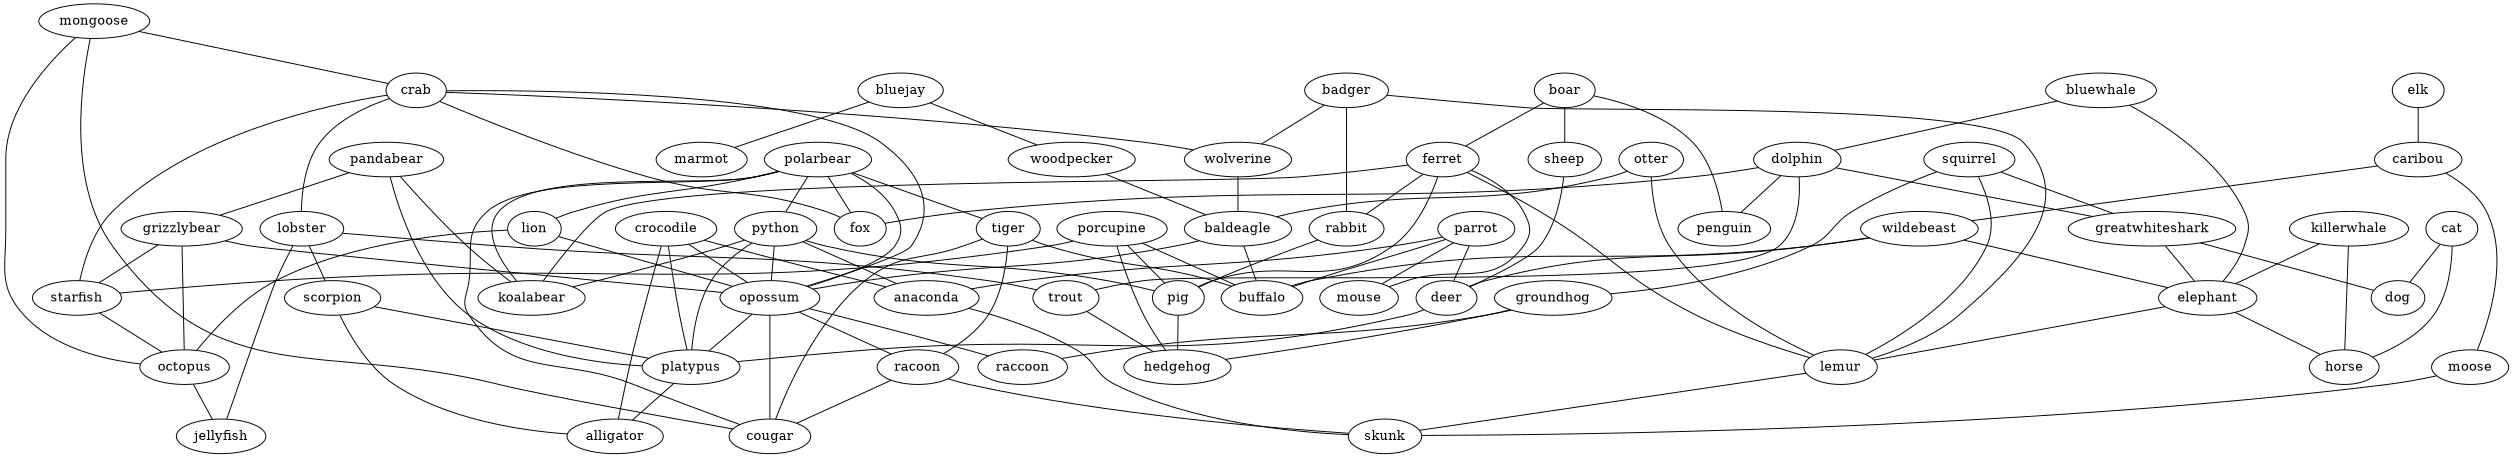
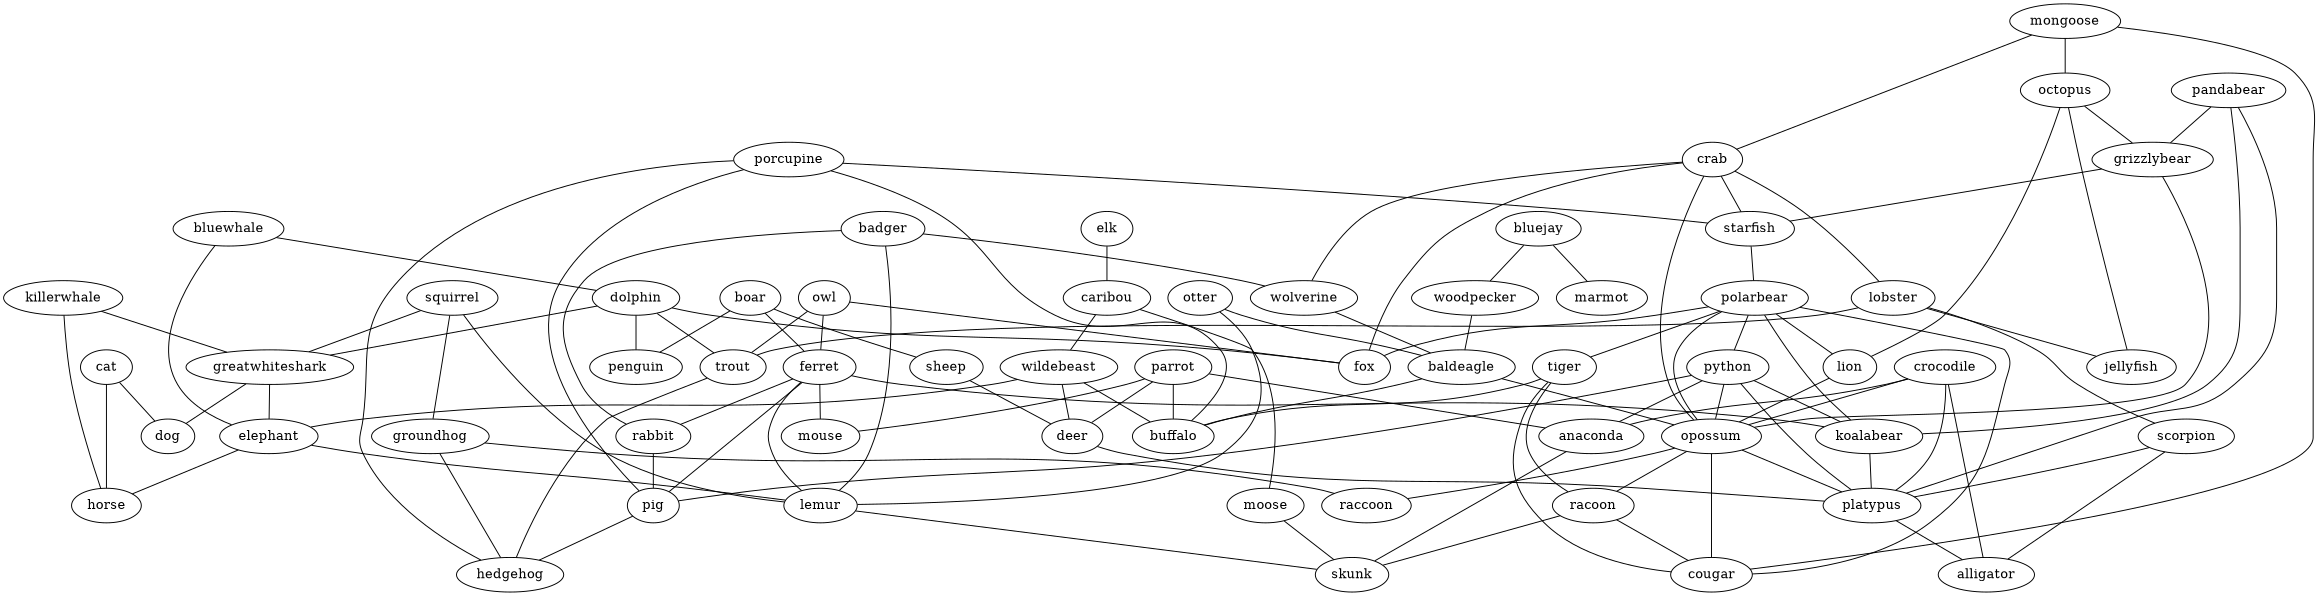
edge "killerwhale" -- "elephant": now "killerwhale" -- "greatwhiteshark"
node "owl": added
edge "starfish" -- "octopus": now "starfish" -- "polarbear"
edge "koalabear" -- "platypus": added
